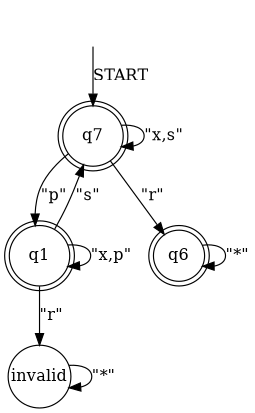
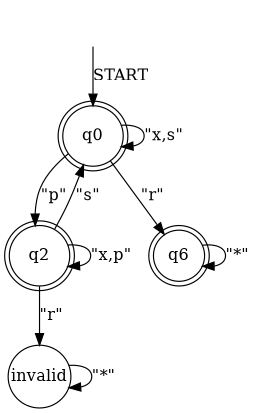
node "q7": label "q7" -> "q0"
node "q1": label "q1" -> "q2"
